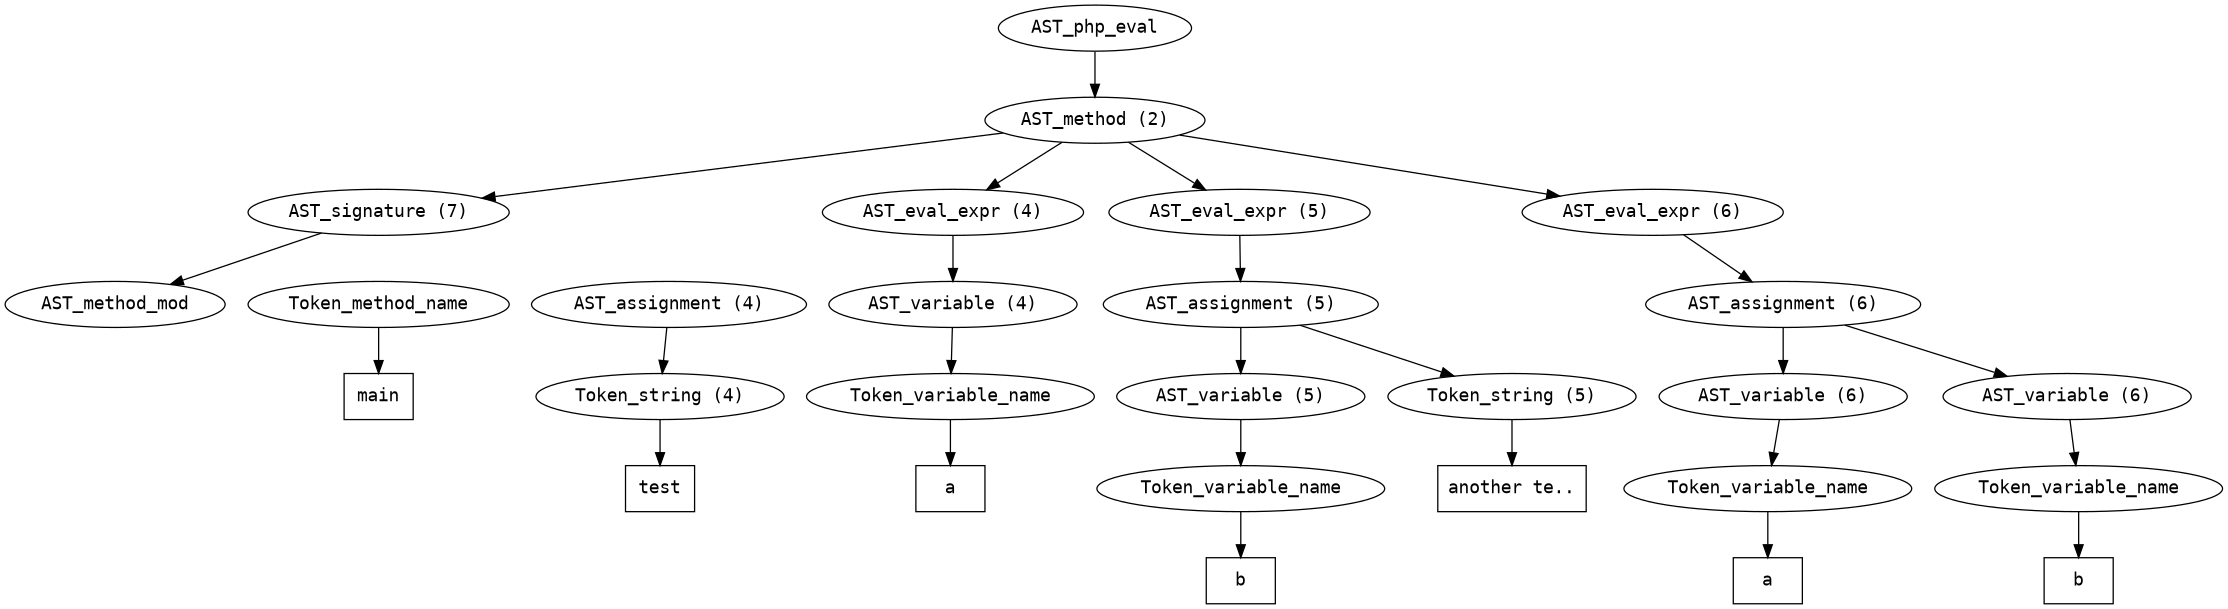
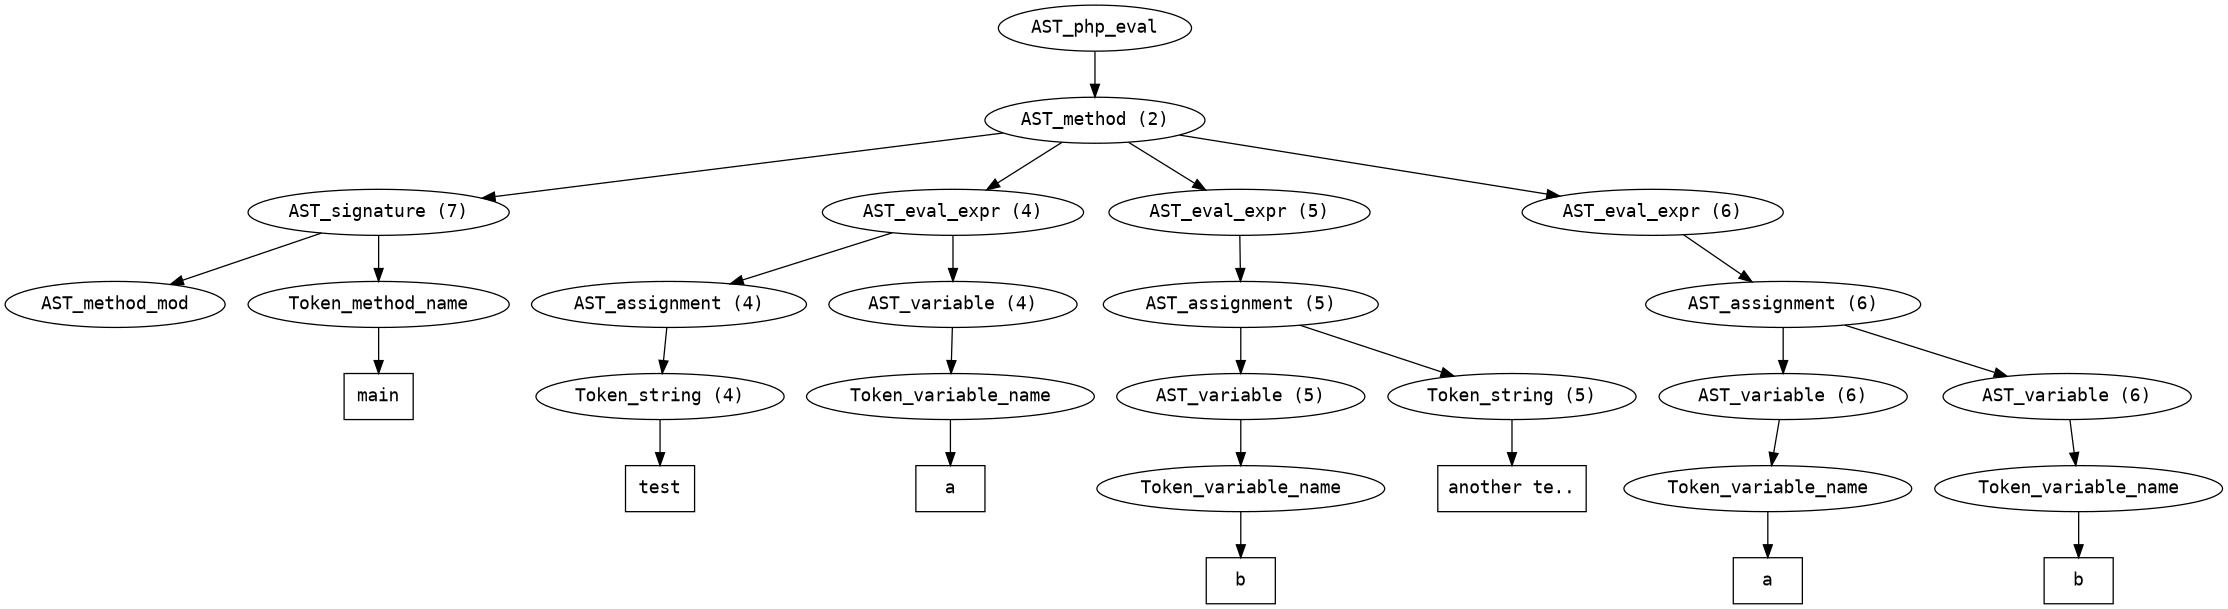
edge "AST_signature (7)" -> "Token_method_name": added
edge "AST_eval_expr (4)" -> "AST_assignment (4)": added
